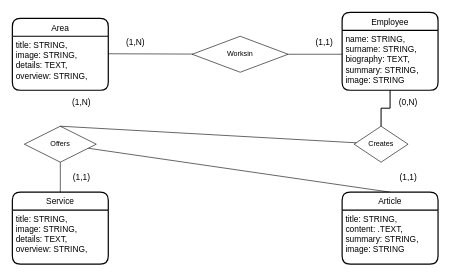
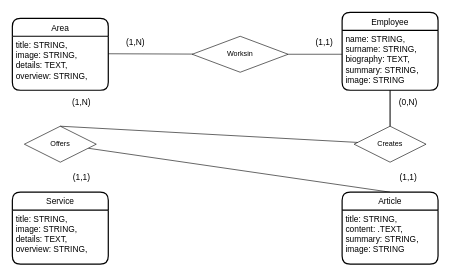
node "Creates": size 54x36 -> 72x36
edge "Offers" -- "Service": removed
